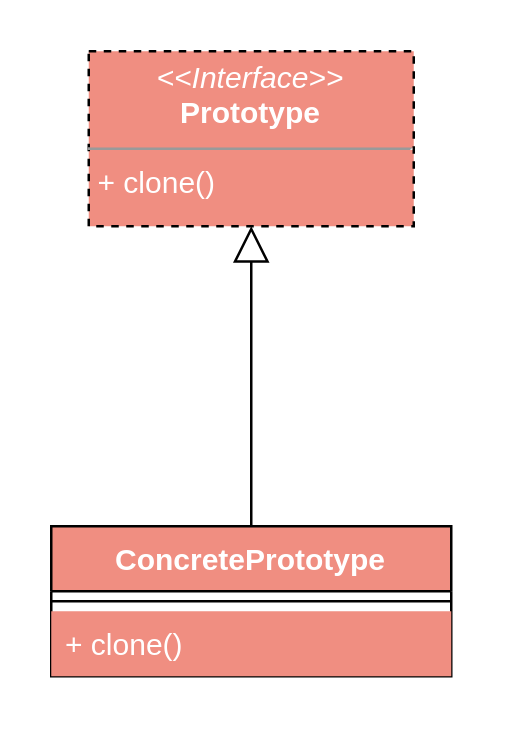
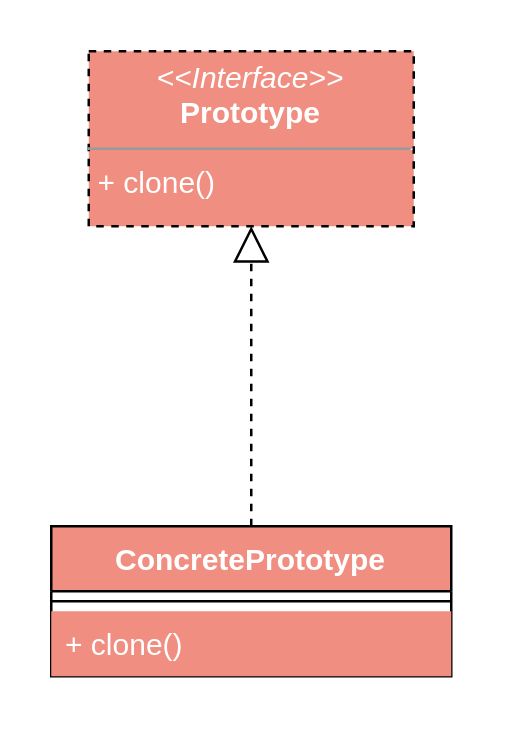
edge "ConcretePrototype" -> "<<Interface>> Prototype + clone()": style solid -> dashed
